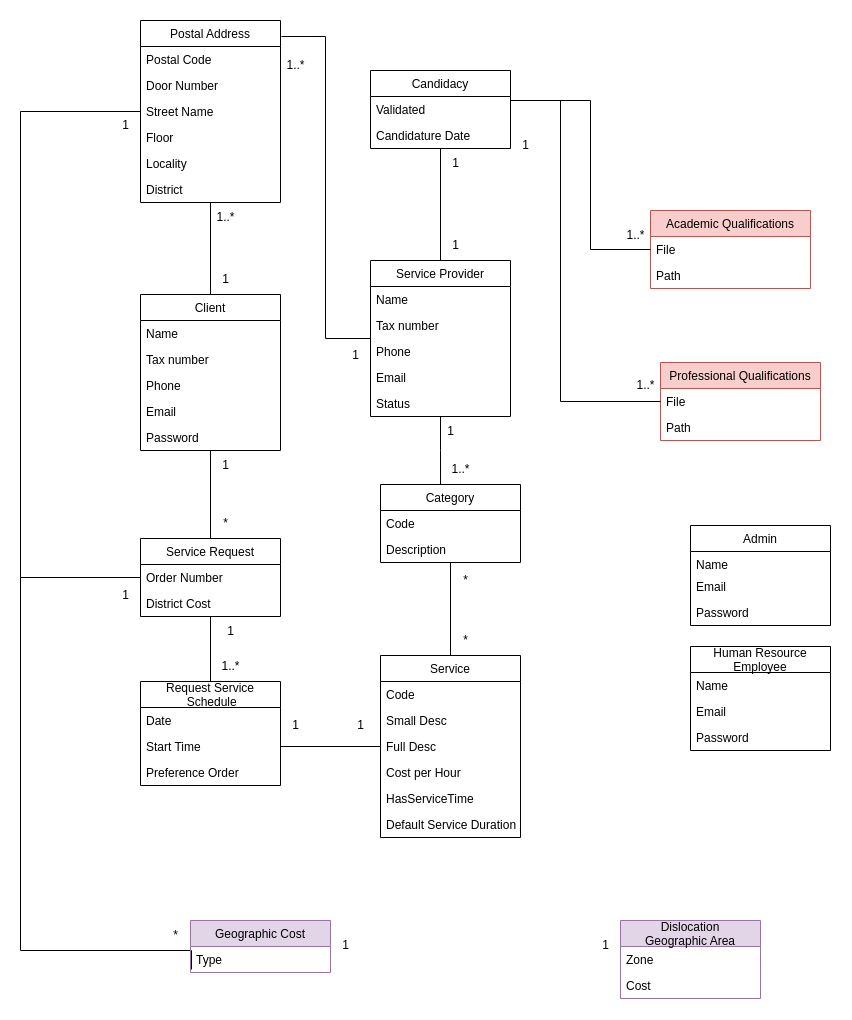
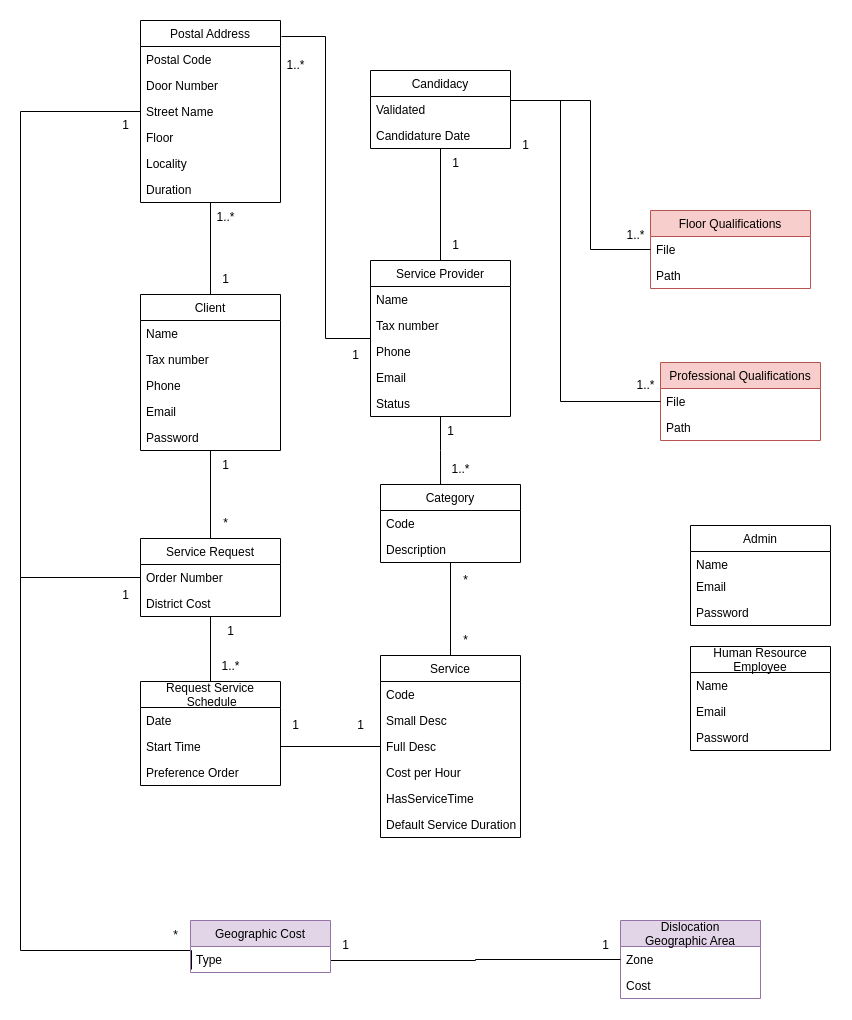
node "District": label "District" -> "Duration"
node "Academic Qualifications": label "Academic Qualifications" -> "Floor Qualifications"
edge "Geographic Cost" -- "Zone": added
